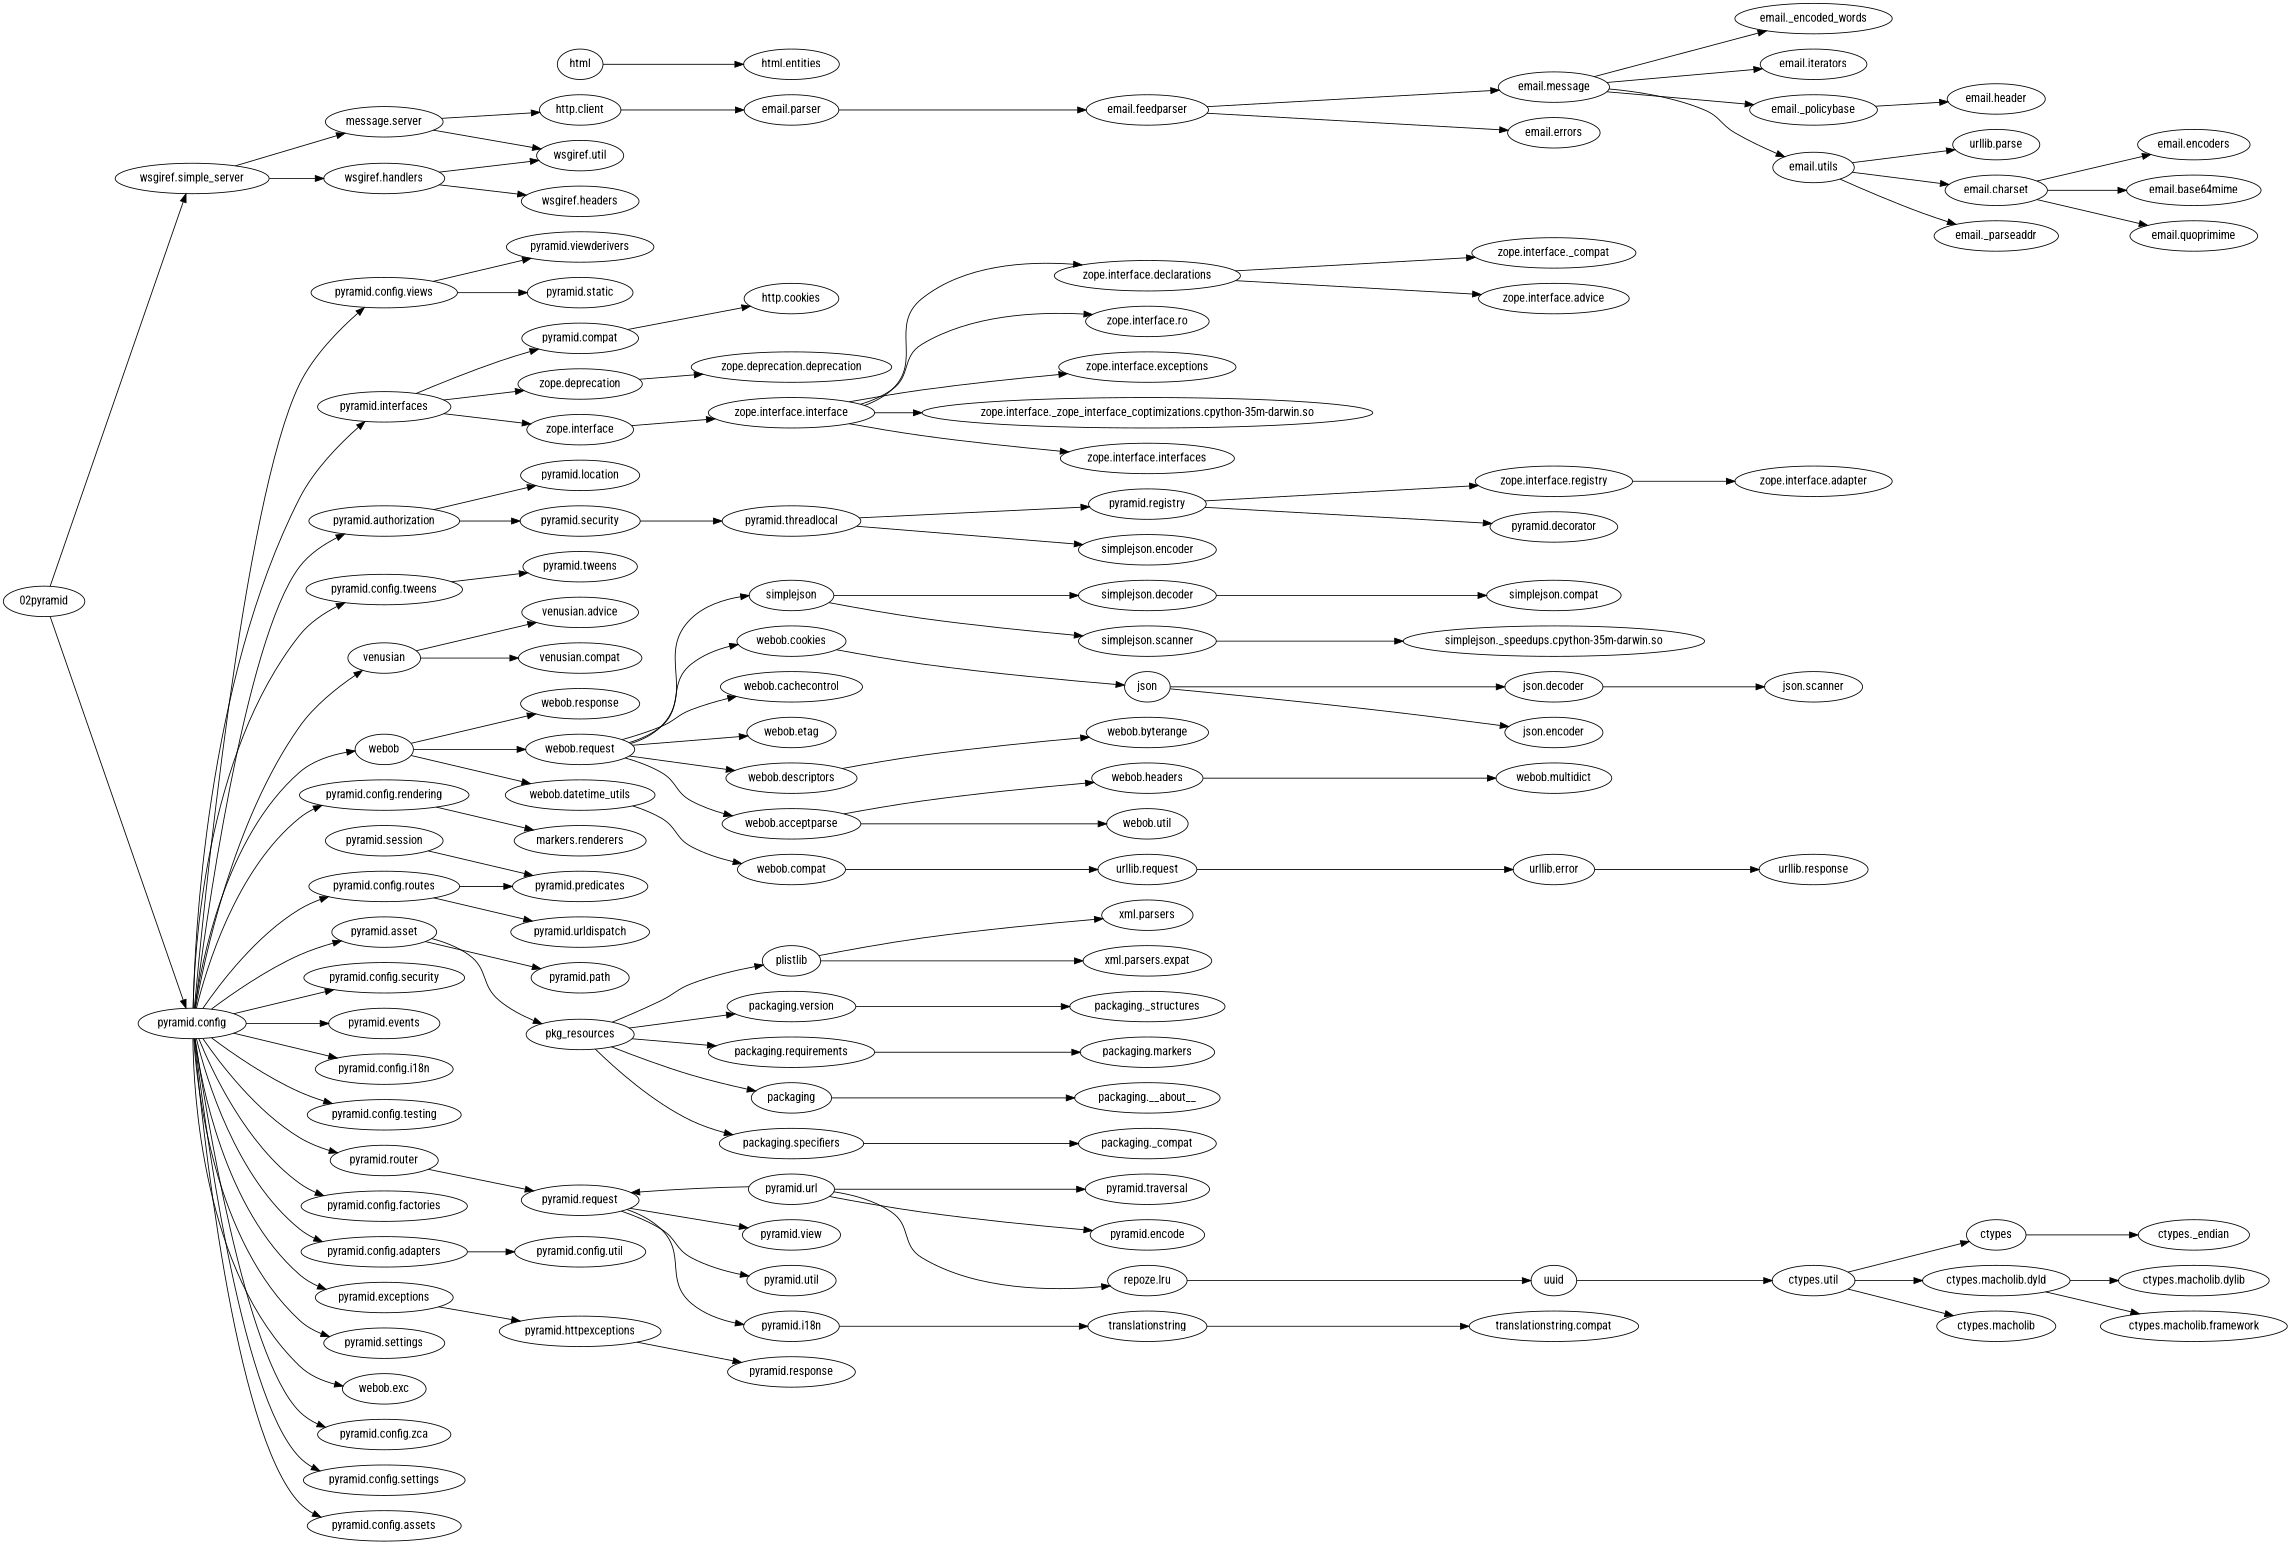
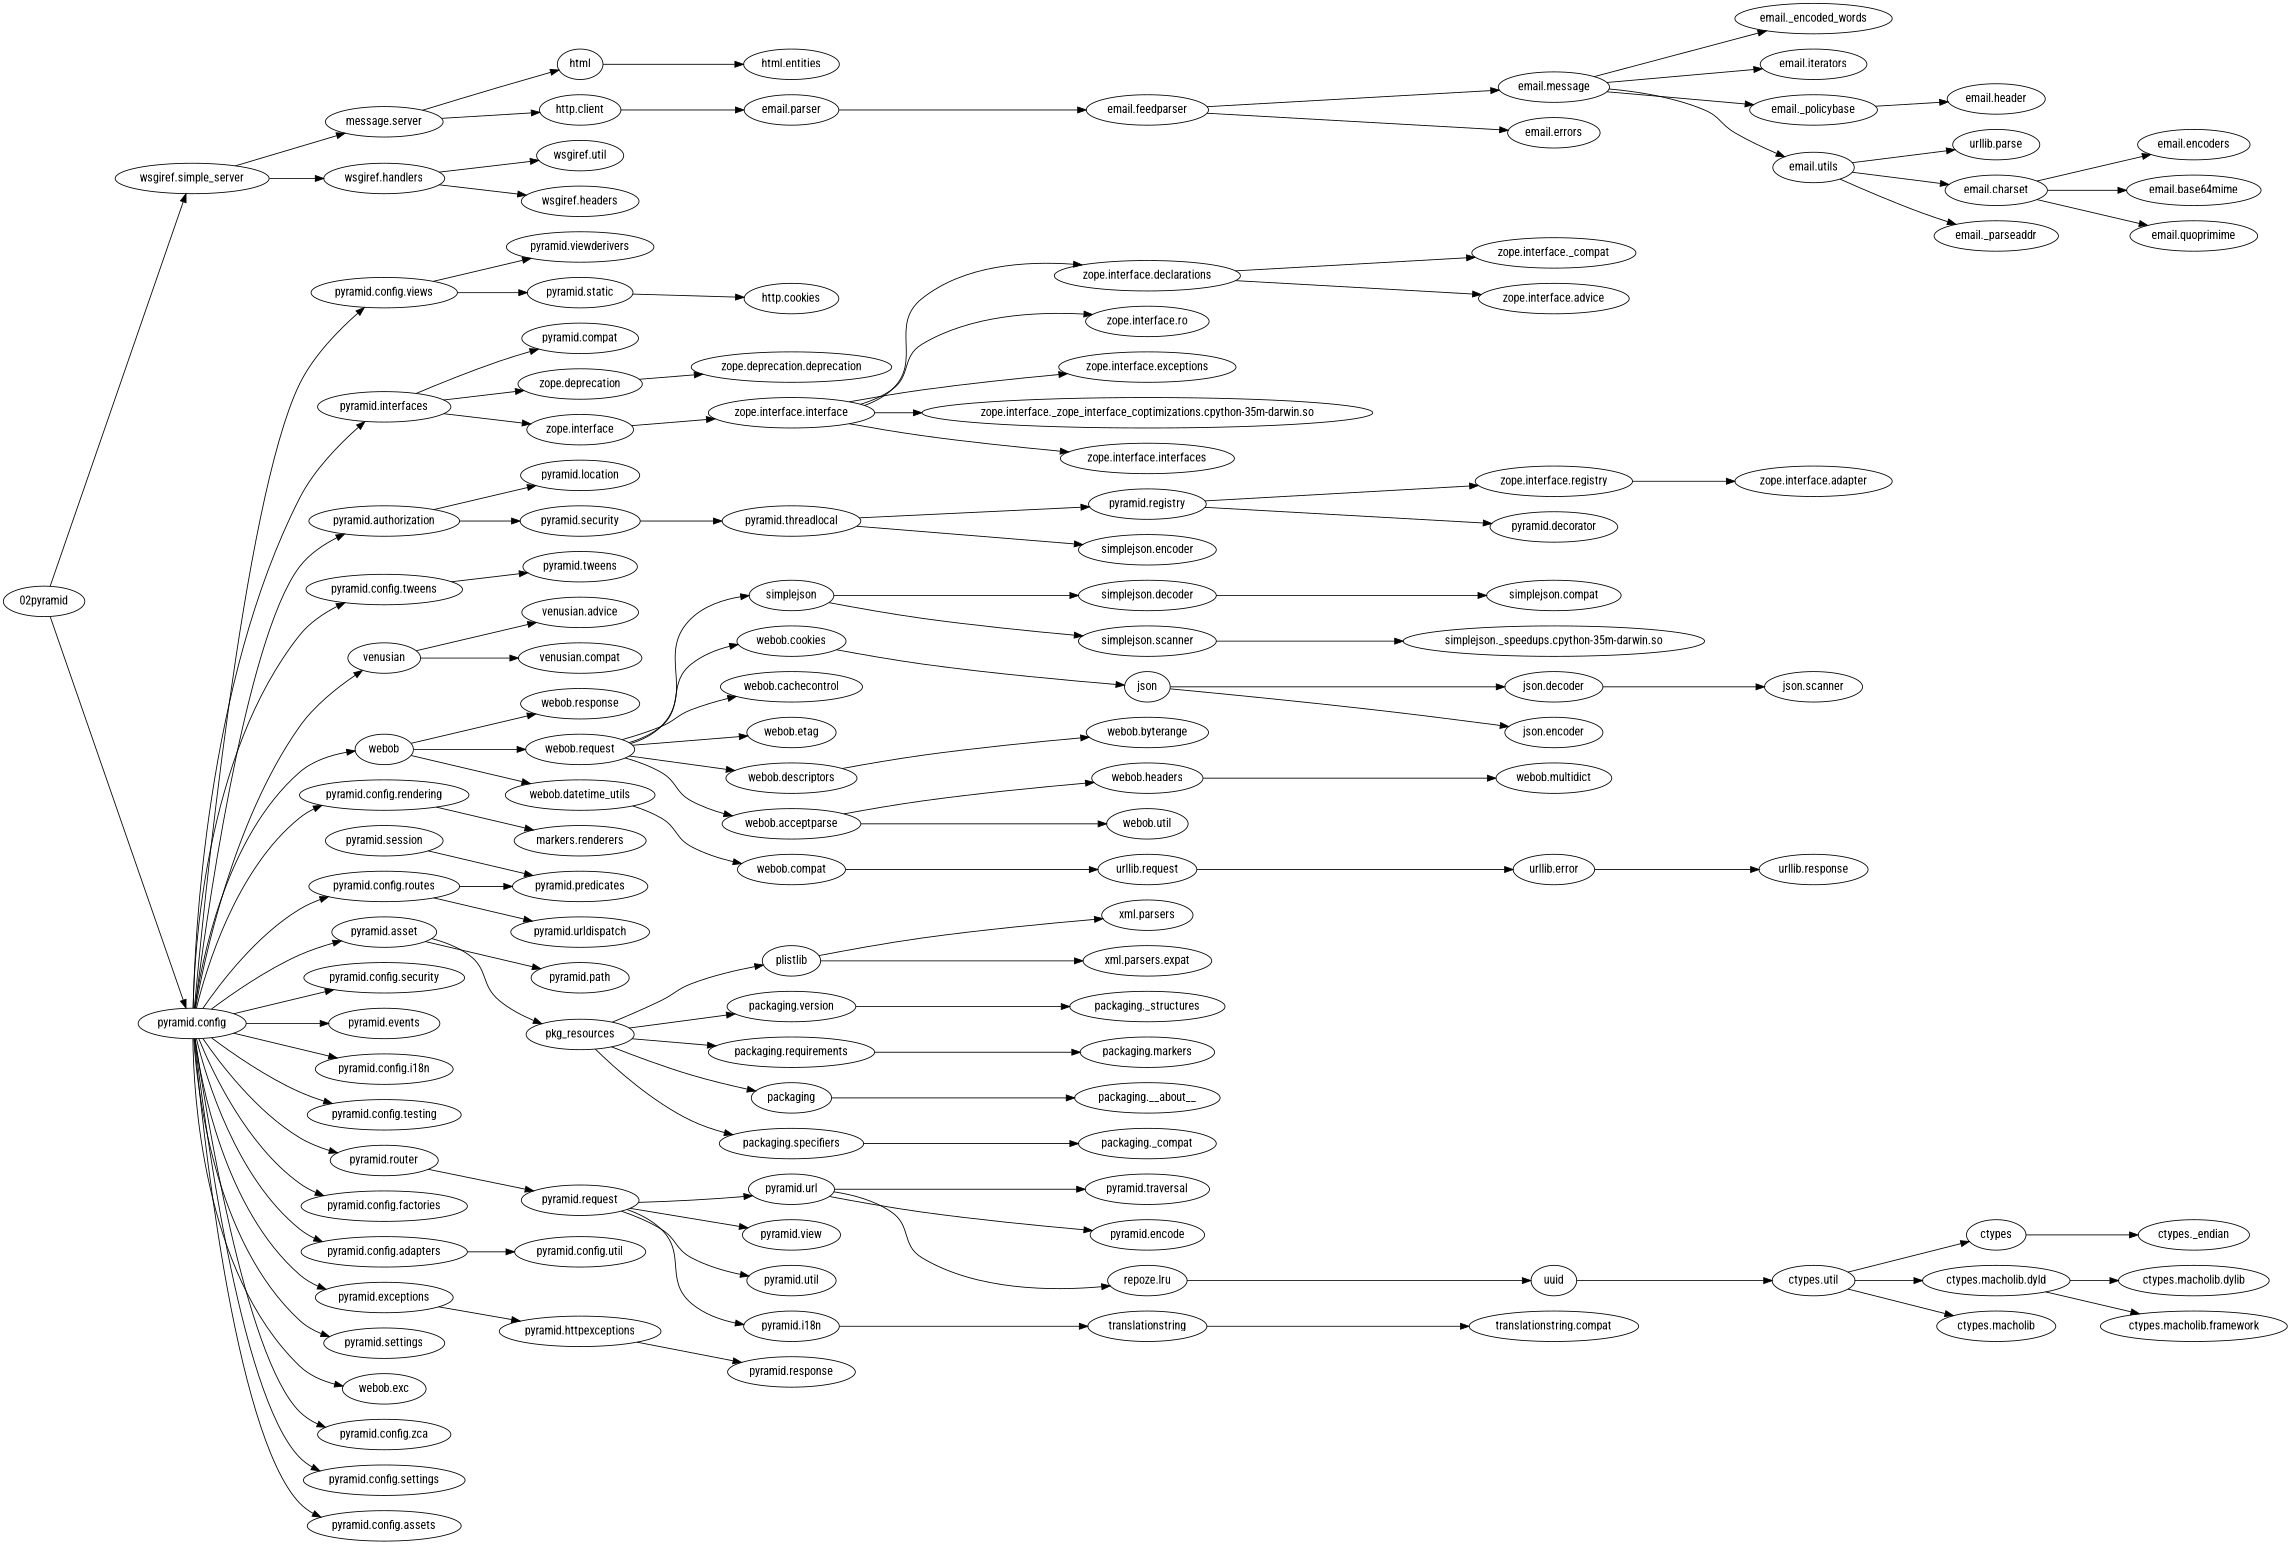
edge "message.server" -> "wsgiref.util": now "message.server" -> "html"
edge "pyramid.compat" -> "http.cookies": now "pyramid.static" -> "http.cookies"
edge "pyramid.url" -> "pyramid.request": reversed
